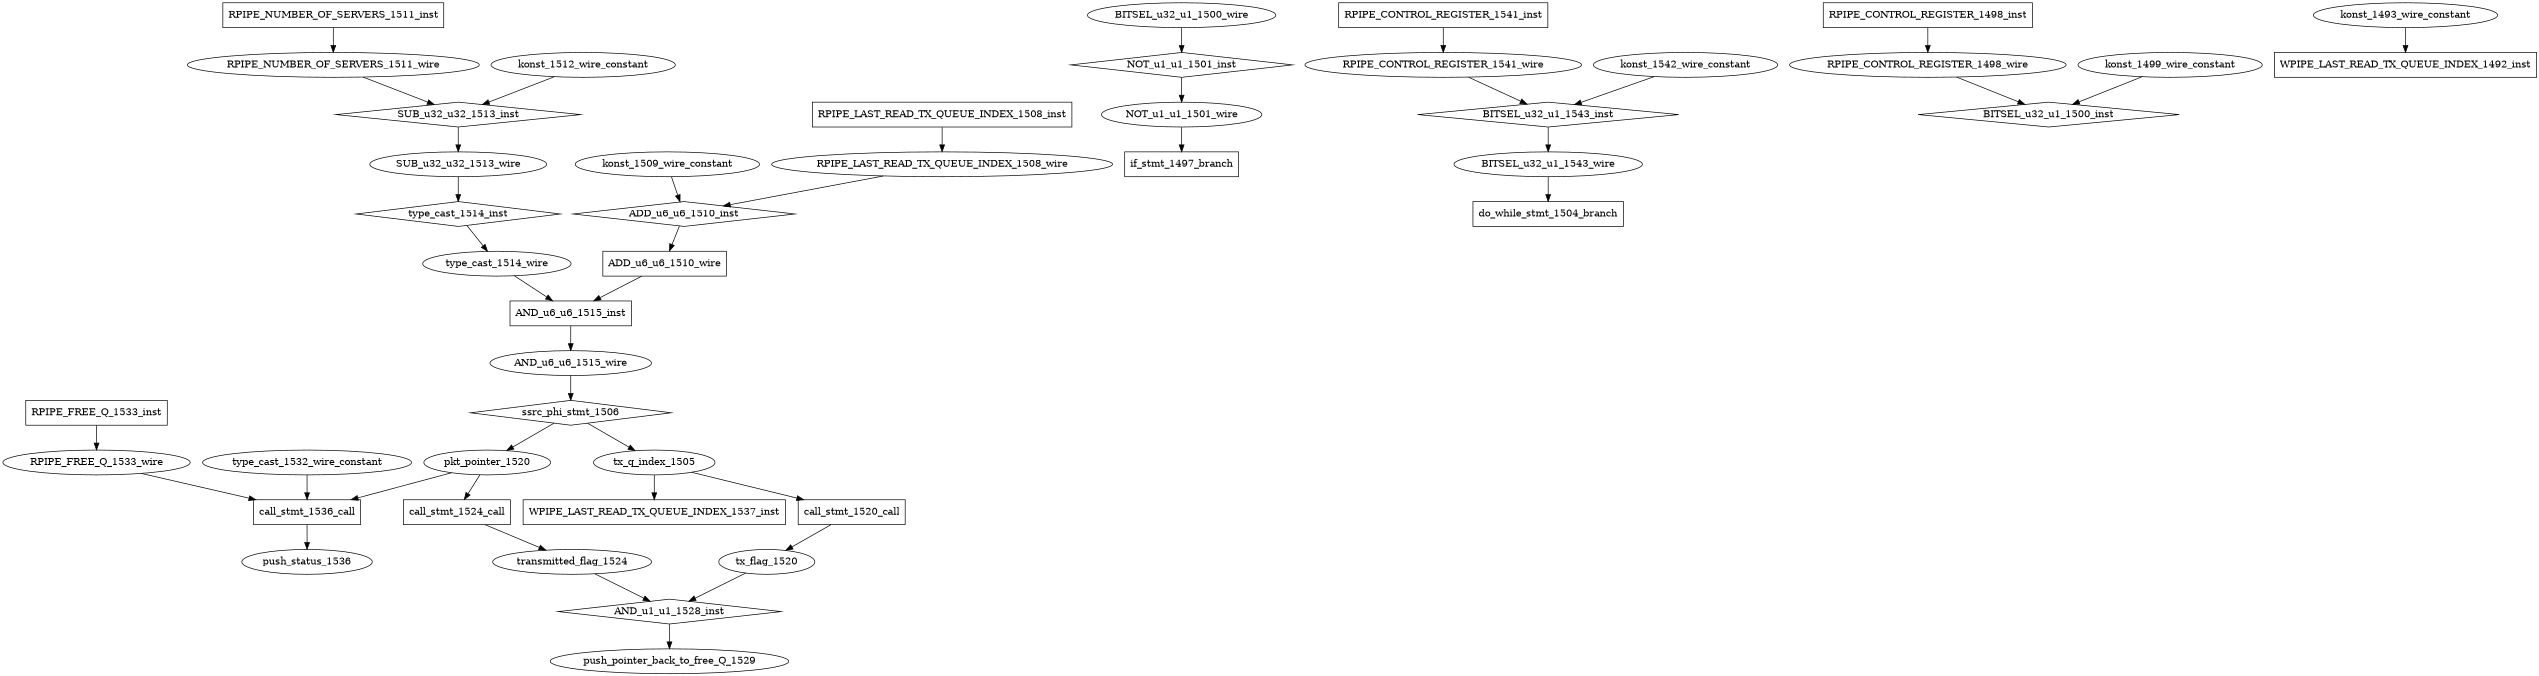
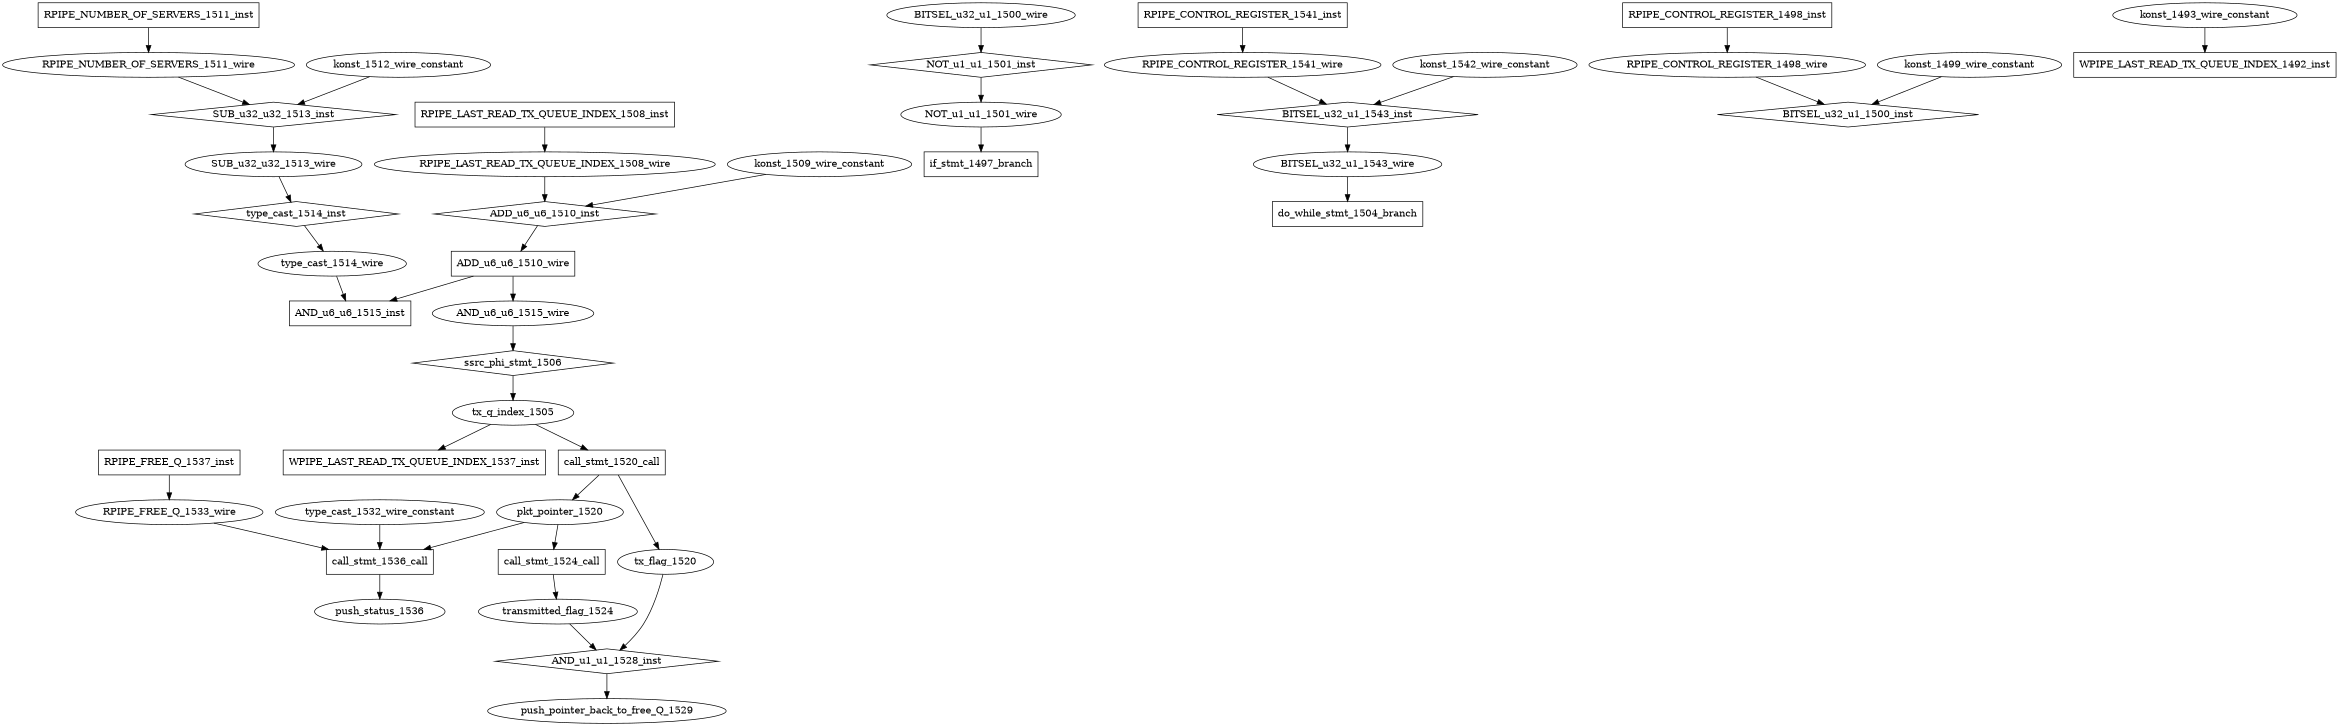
edge "AND_u6_u6_1515_inst" -> "AND_u6_u6_1515_wire": now "ADD_u6_u6_1510_wire" -> "AND_u6_u6_1515_wire"
node "RPIPE_FREE_Q_1533_inst": label "RPIPE_FREE_Q_1533_inst" -> "RPIPE_FREE_Q_1537_inst"
edge "ssrc_phi_stmt_1506" -> "pkt_pointer_1520": now "call_stmt_1520_call" -> "pkt_pointer_1520"
